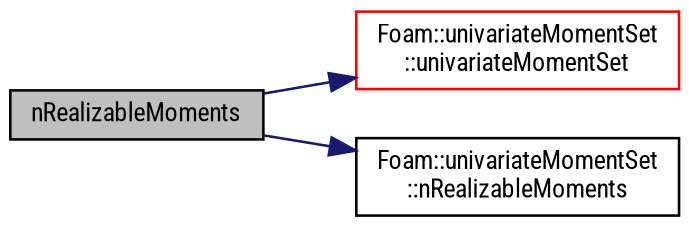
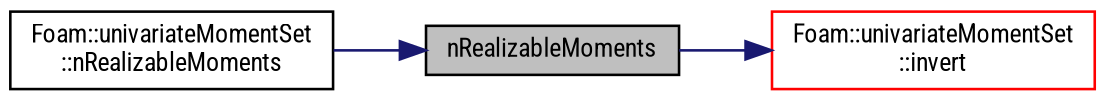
node "Foam::univariateMomentSet ::univariateMomentSet": label "Foam::univariateMomentSet ::univariateMomentSet" -> "Foam::univariateMomentSet ::invert"
edge "nRealizableMoments" -> "Foam::univariateMomentSet ::nRealizableMoments": reversed
